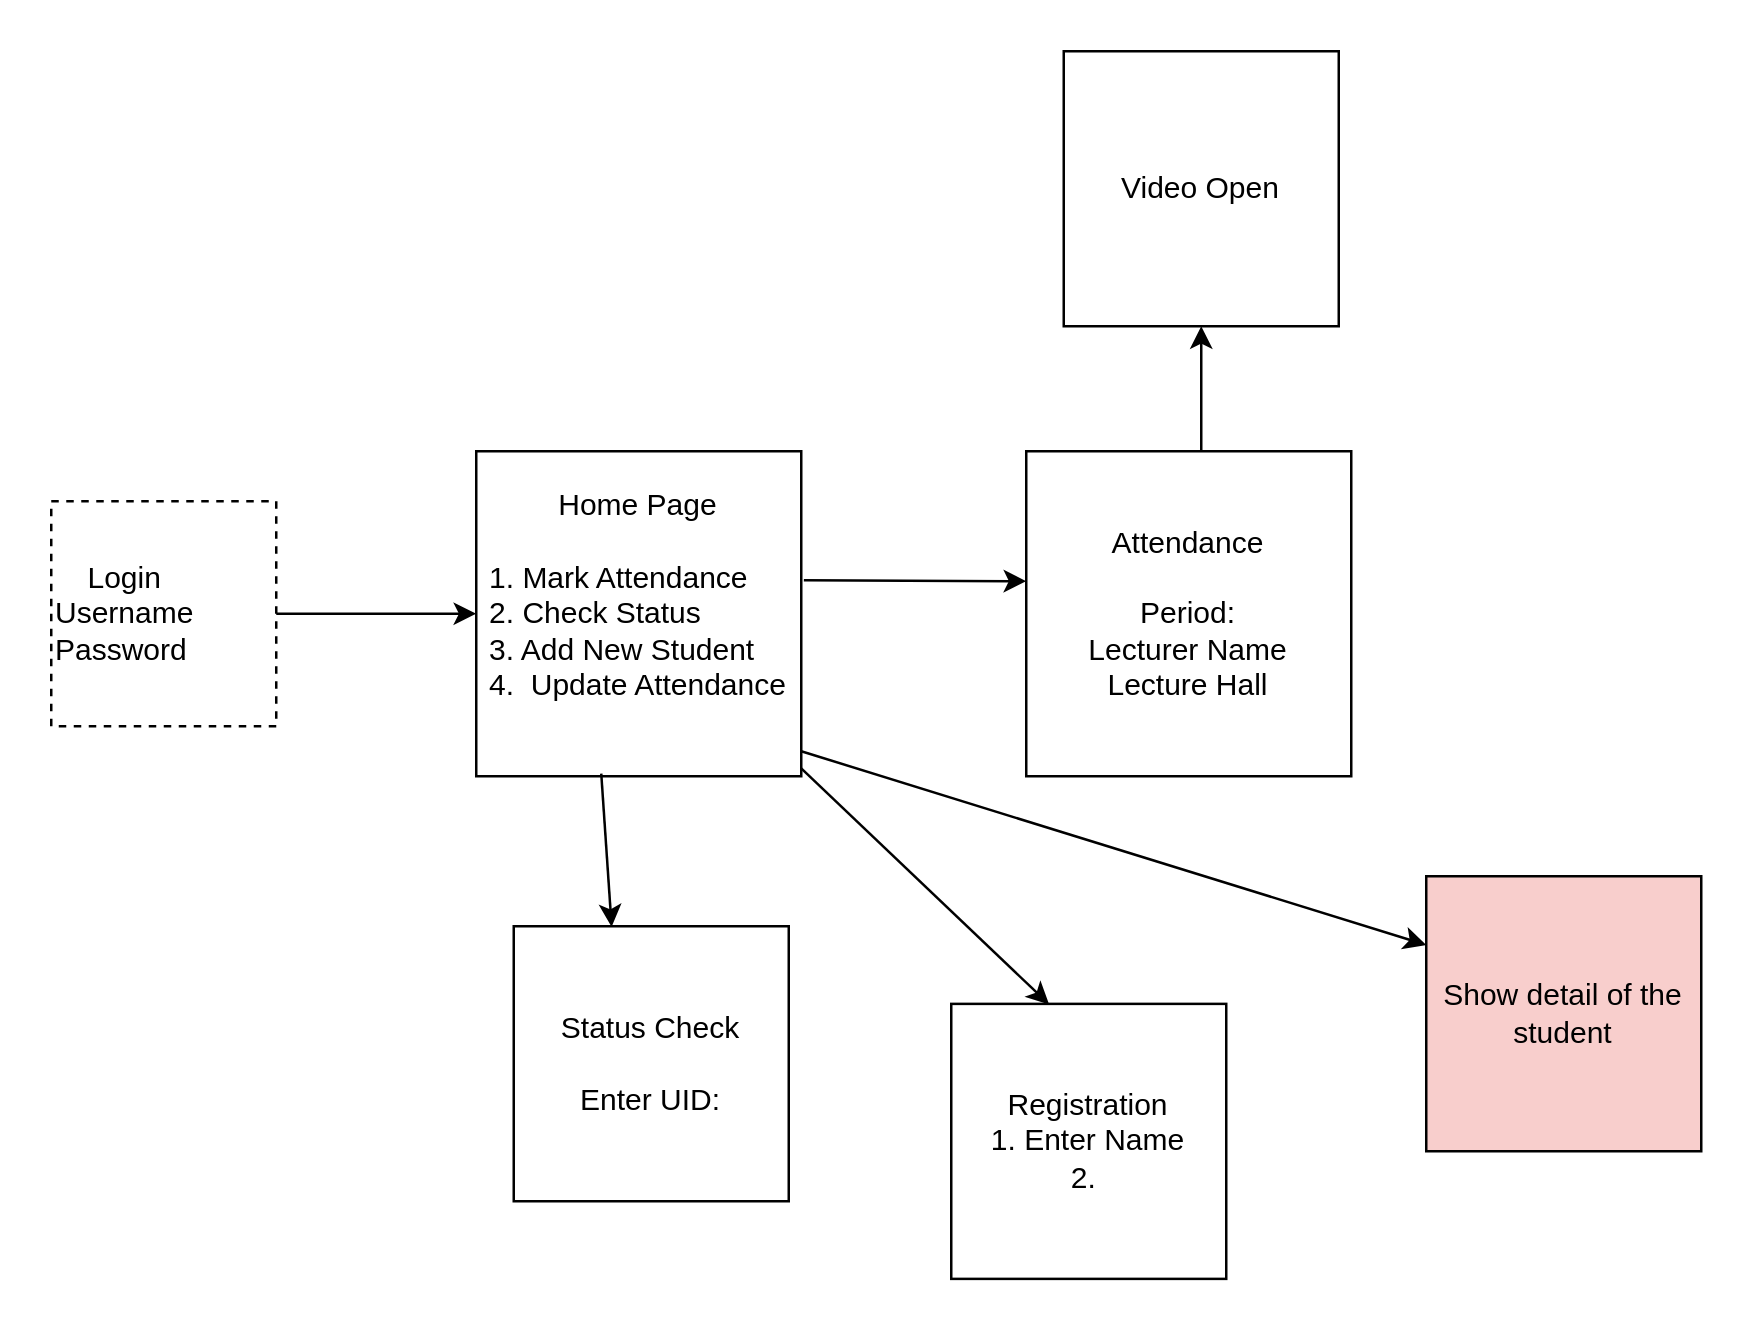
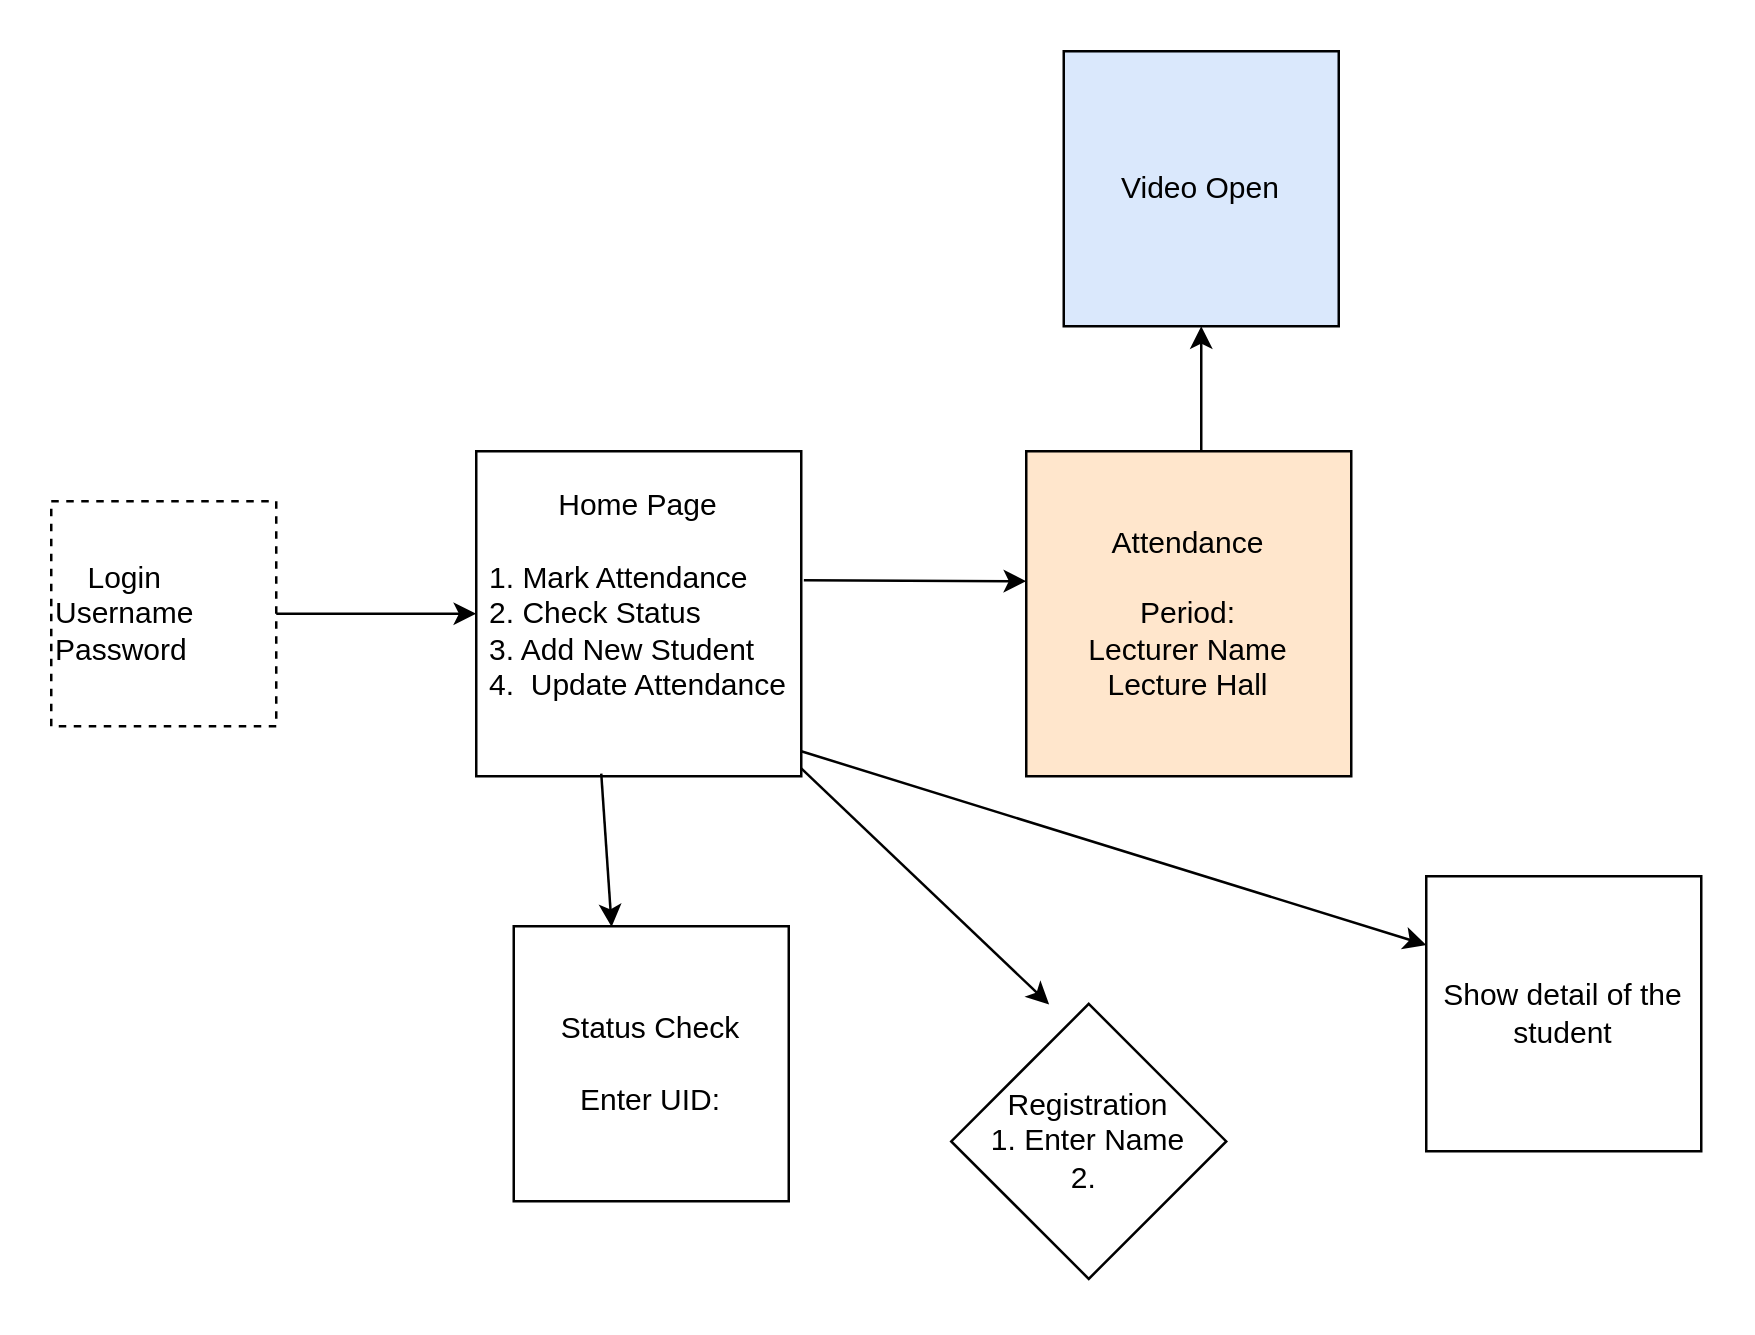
node "Video Open": fillcolor #ffffff -> #dae8fc
node "Attendance Period: Lecturer Name Lecture Hall": fillcolor #ffffff -> #ffe6cc
node "Show detail of the student": fillcolor #f8cecc -> #ffffff
node "Registration 1. Enter Name 2.": shape rectangle -> diamond
